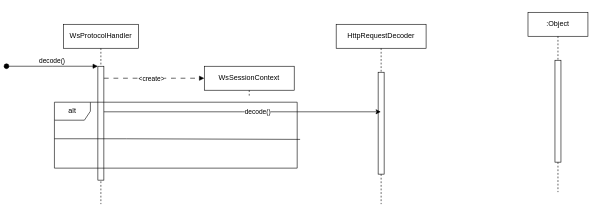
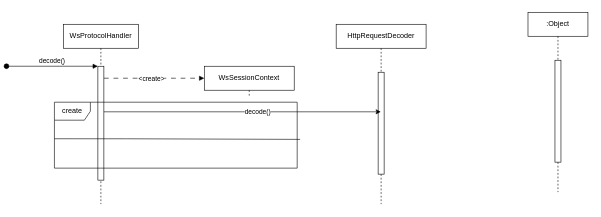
node "alt": label "alt" -> "create"
